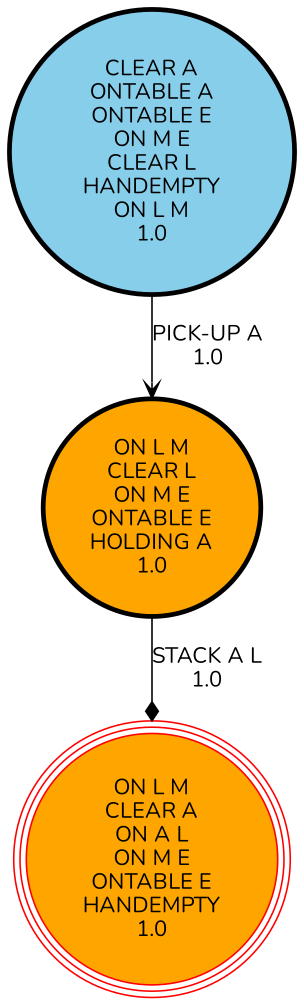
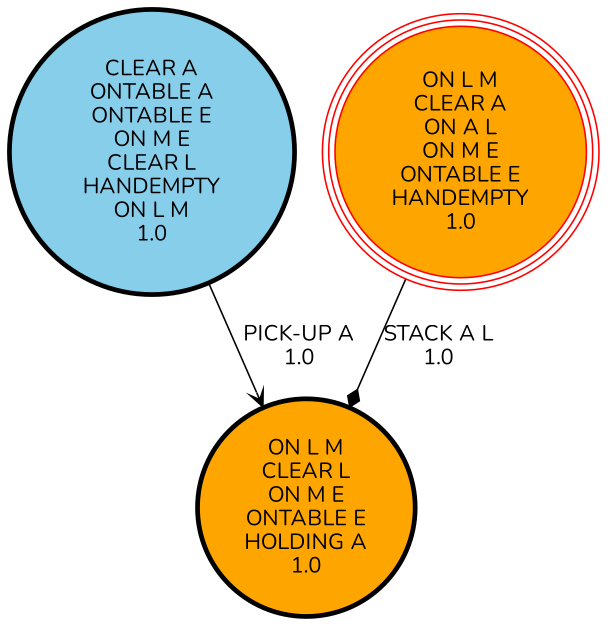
edge "ON L M CLEAR L ON M E ONTABLE E HOLDING A 1.0" -> "ON L M CLEAR A ON A L ON M E ONTABLE E HANDEMPTY 1.0": reversed
